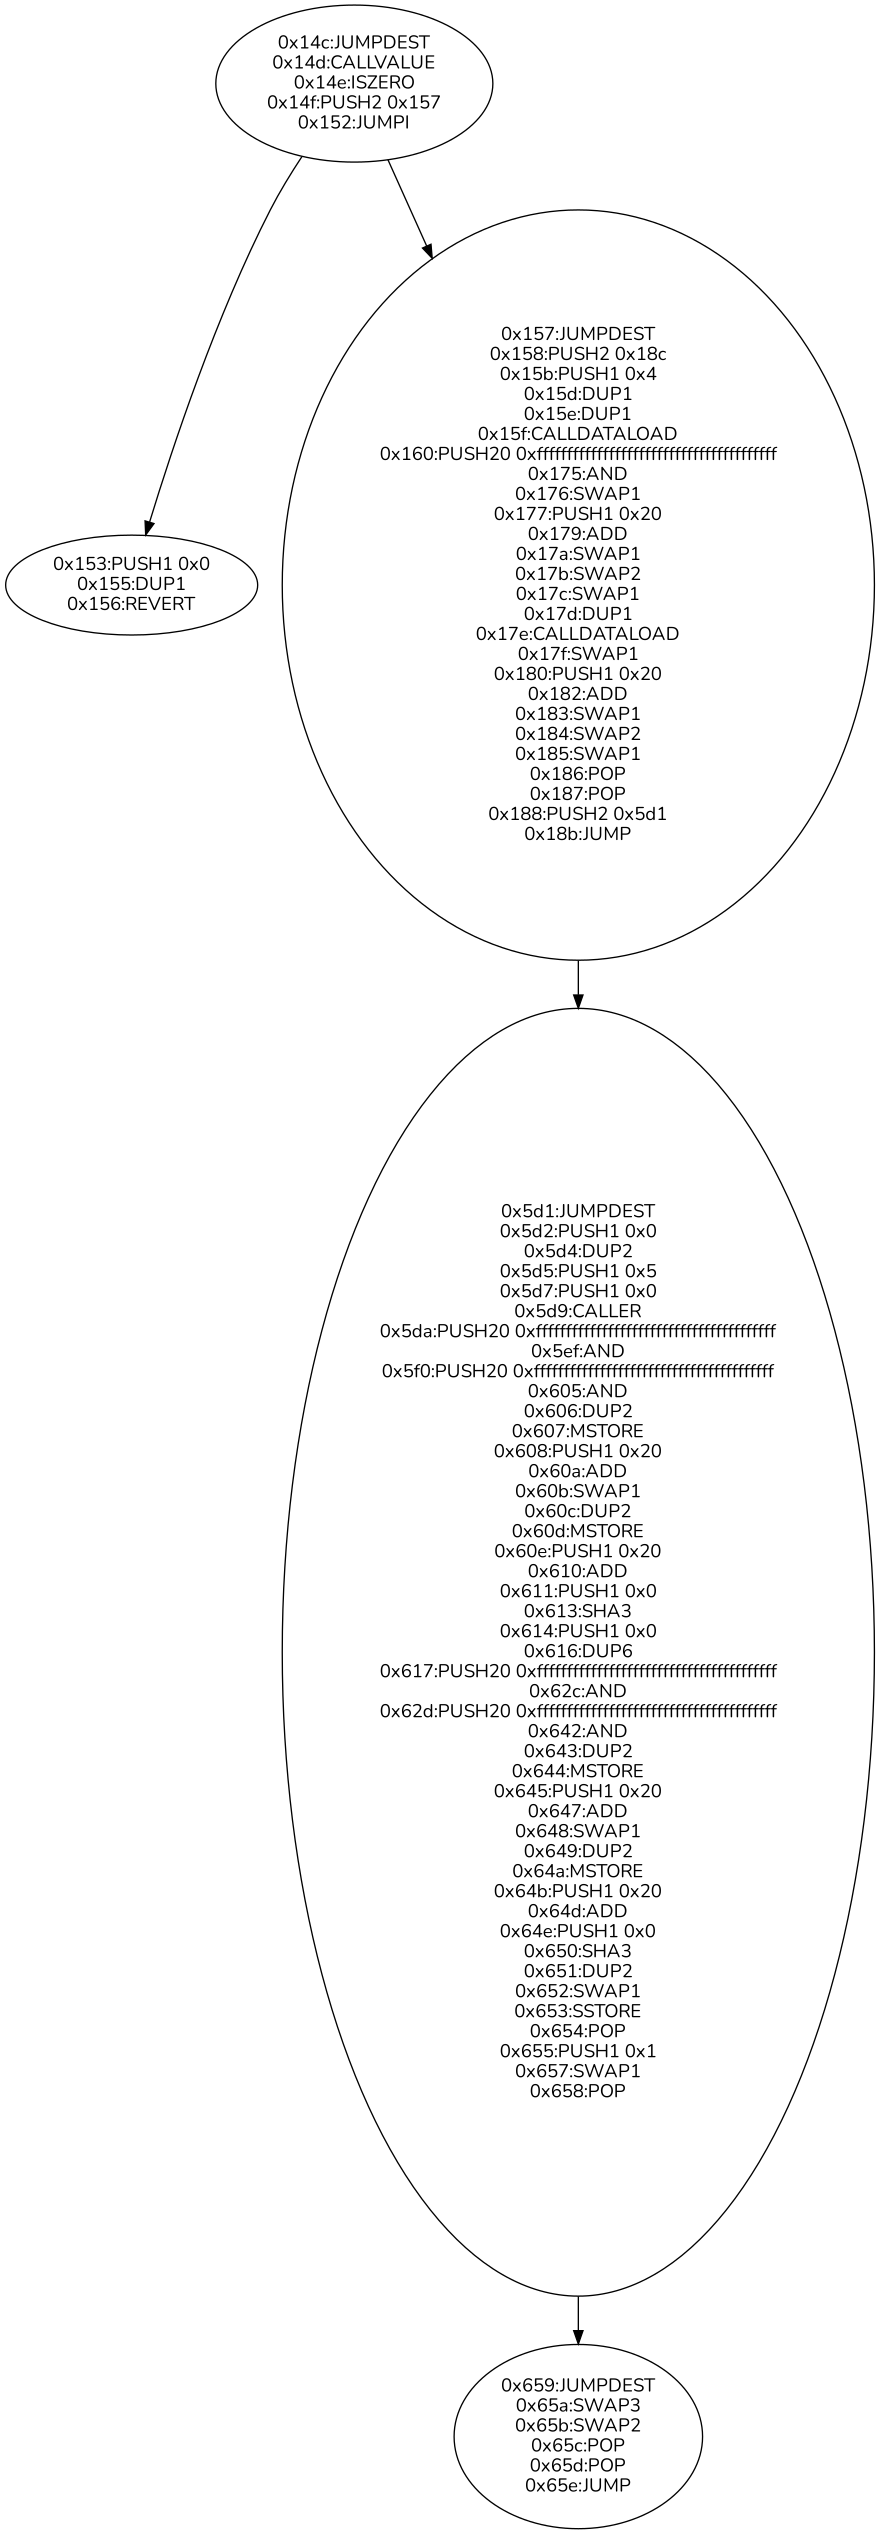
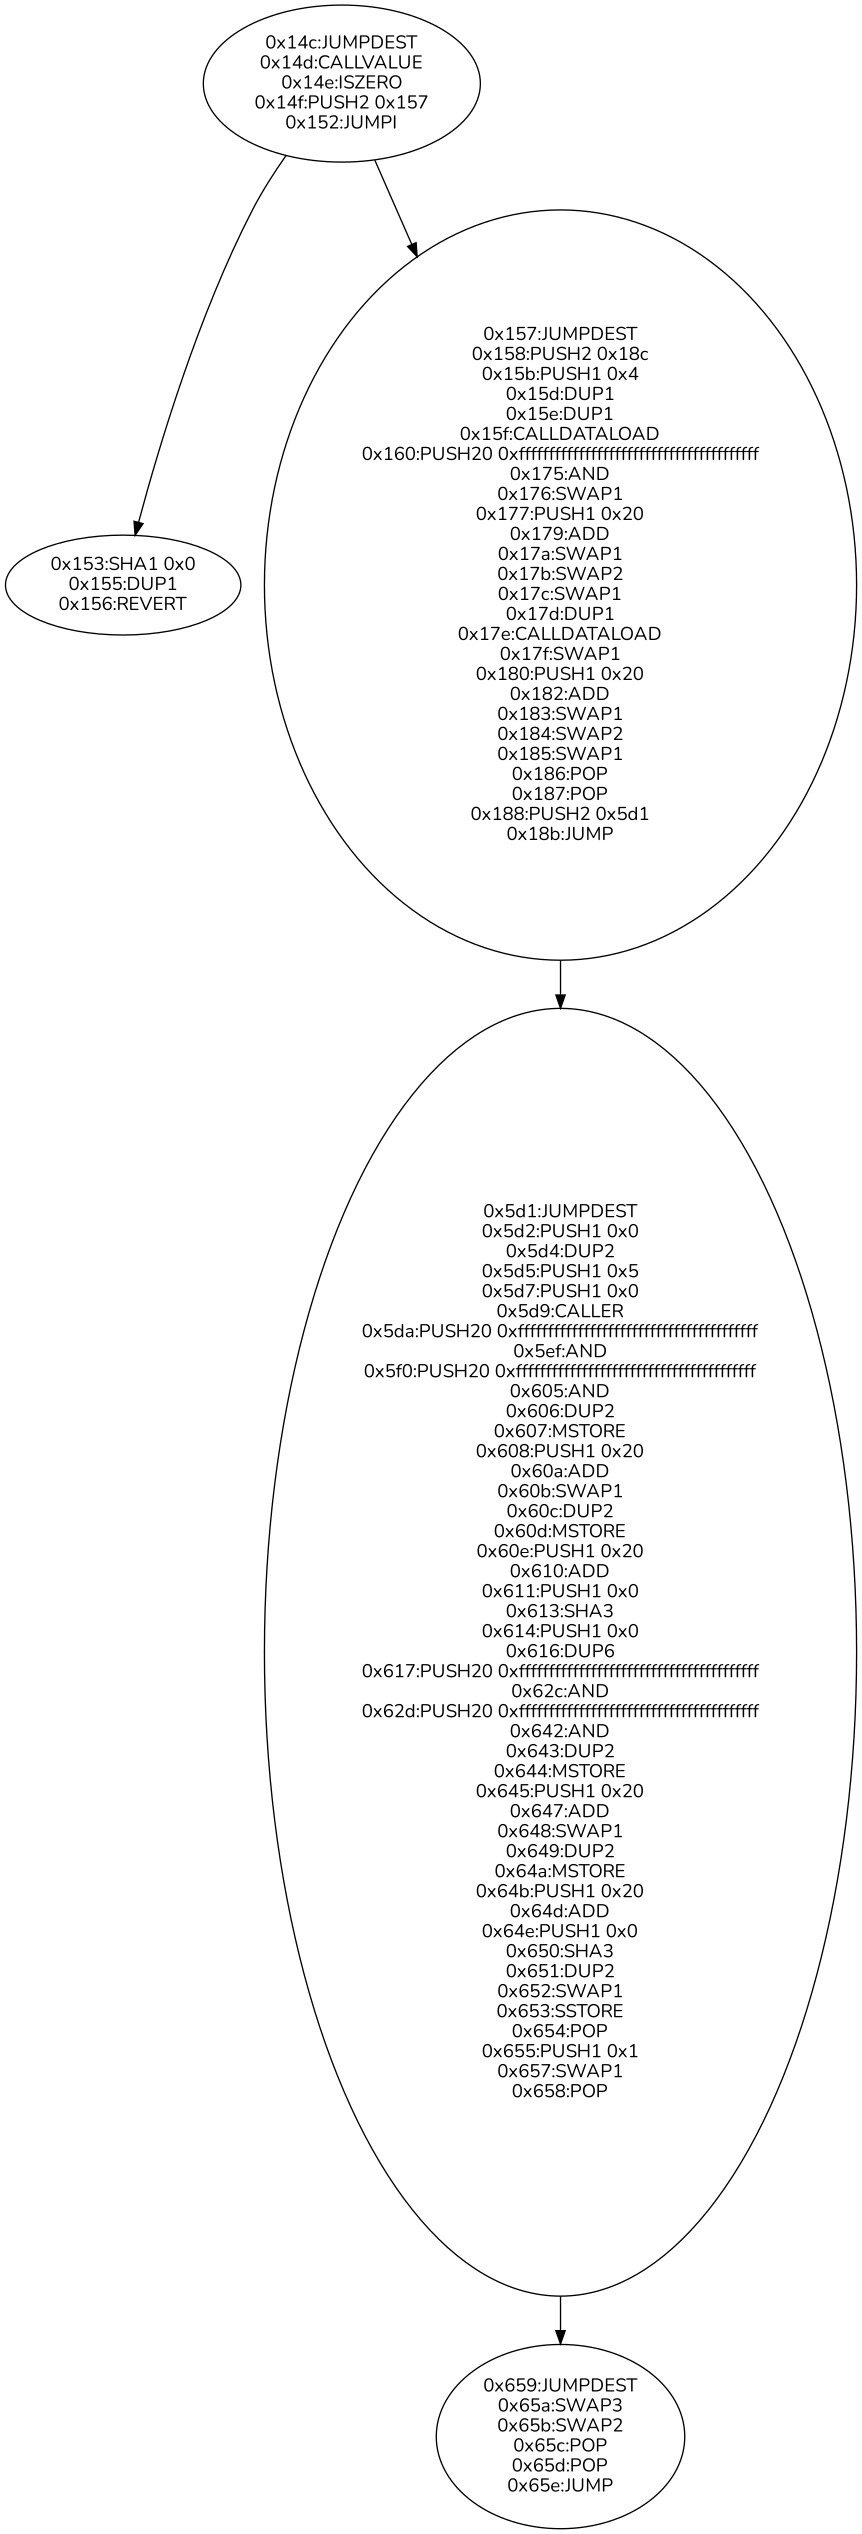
node "0x153:PUSH1 0x0 0x155:DUP1 0x156:REVERT": label "0x153:PUSH1 0x0 0x155:DUP1 0x156:REVERT" -> "0x153:SHA1 0x0 0x155:DUP1 0x156:REVERT"
